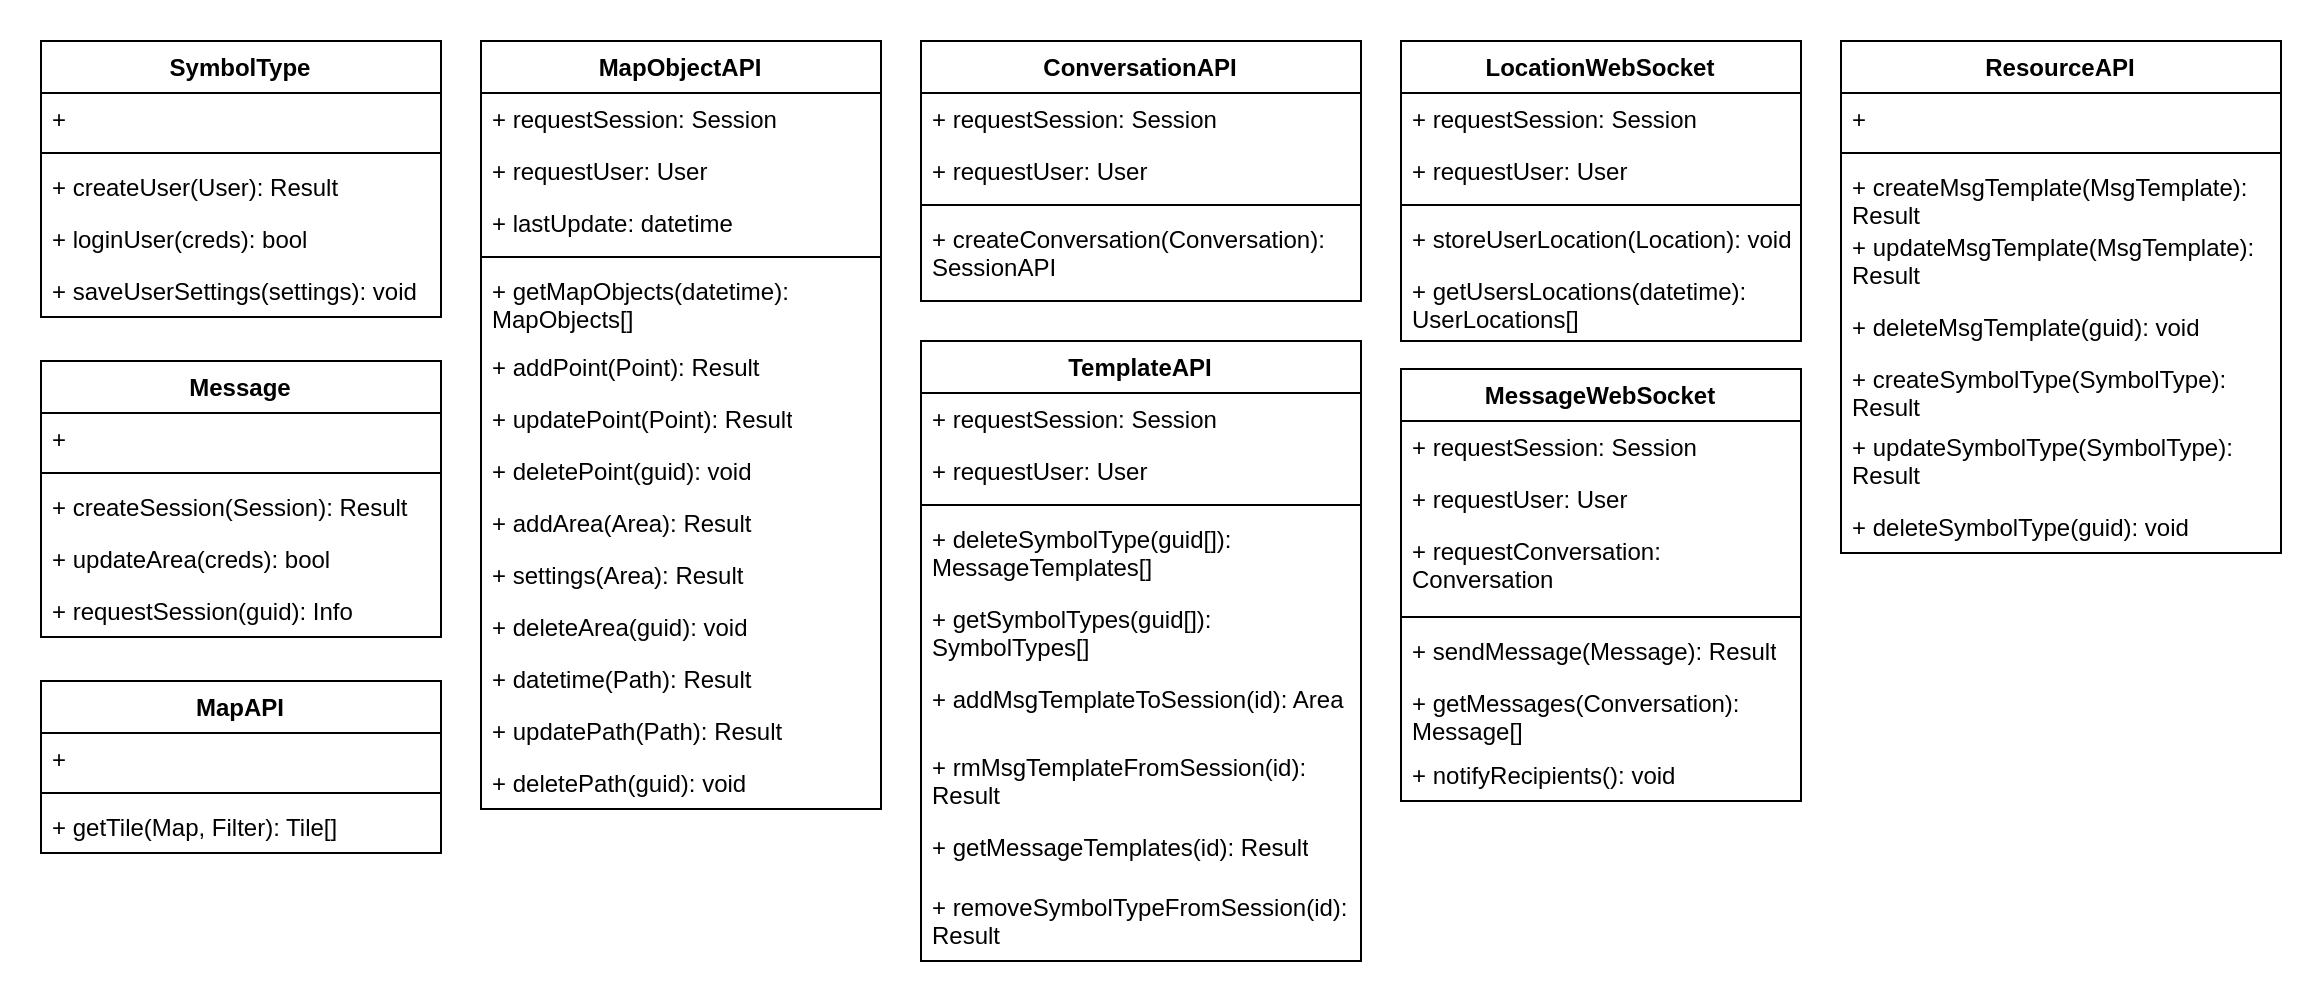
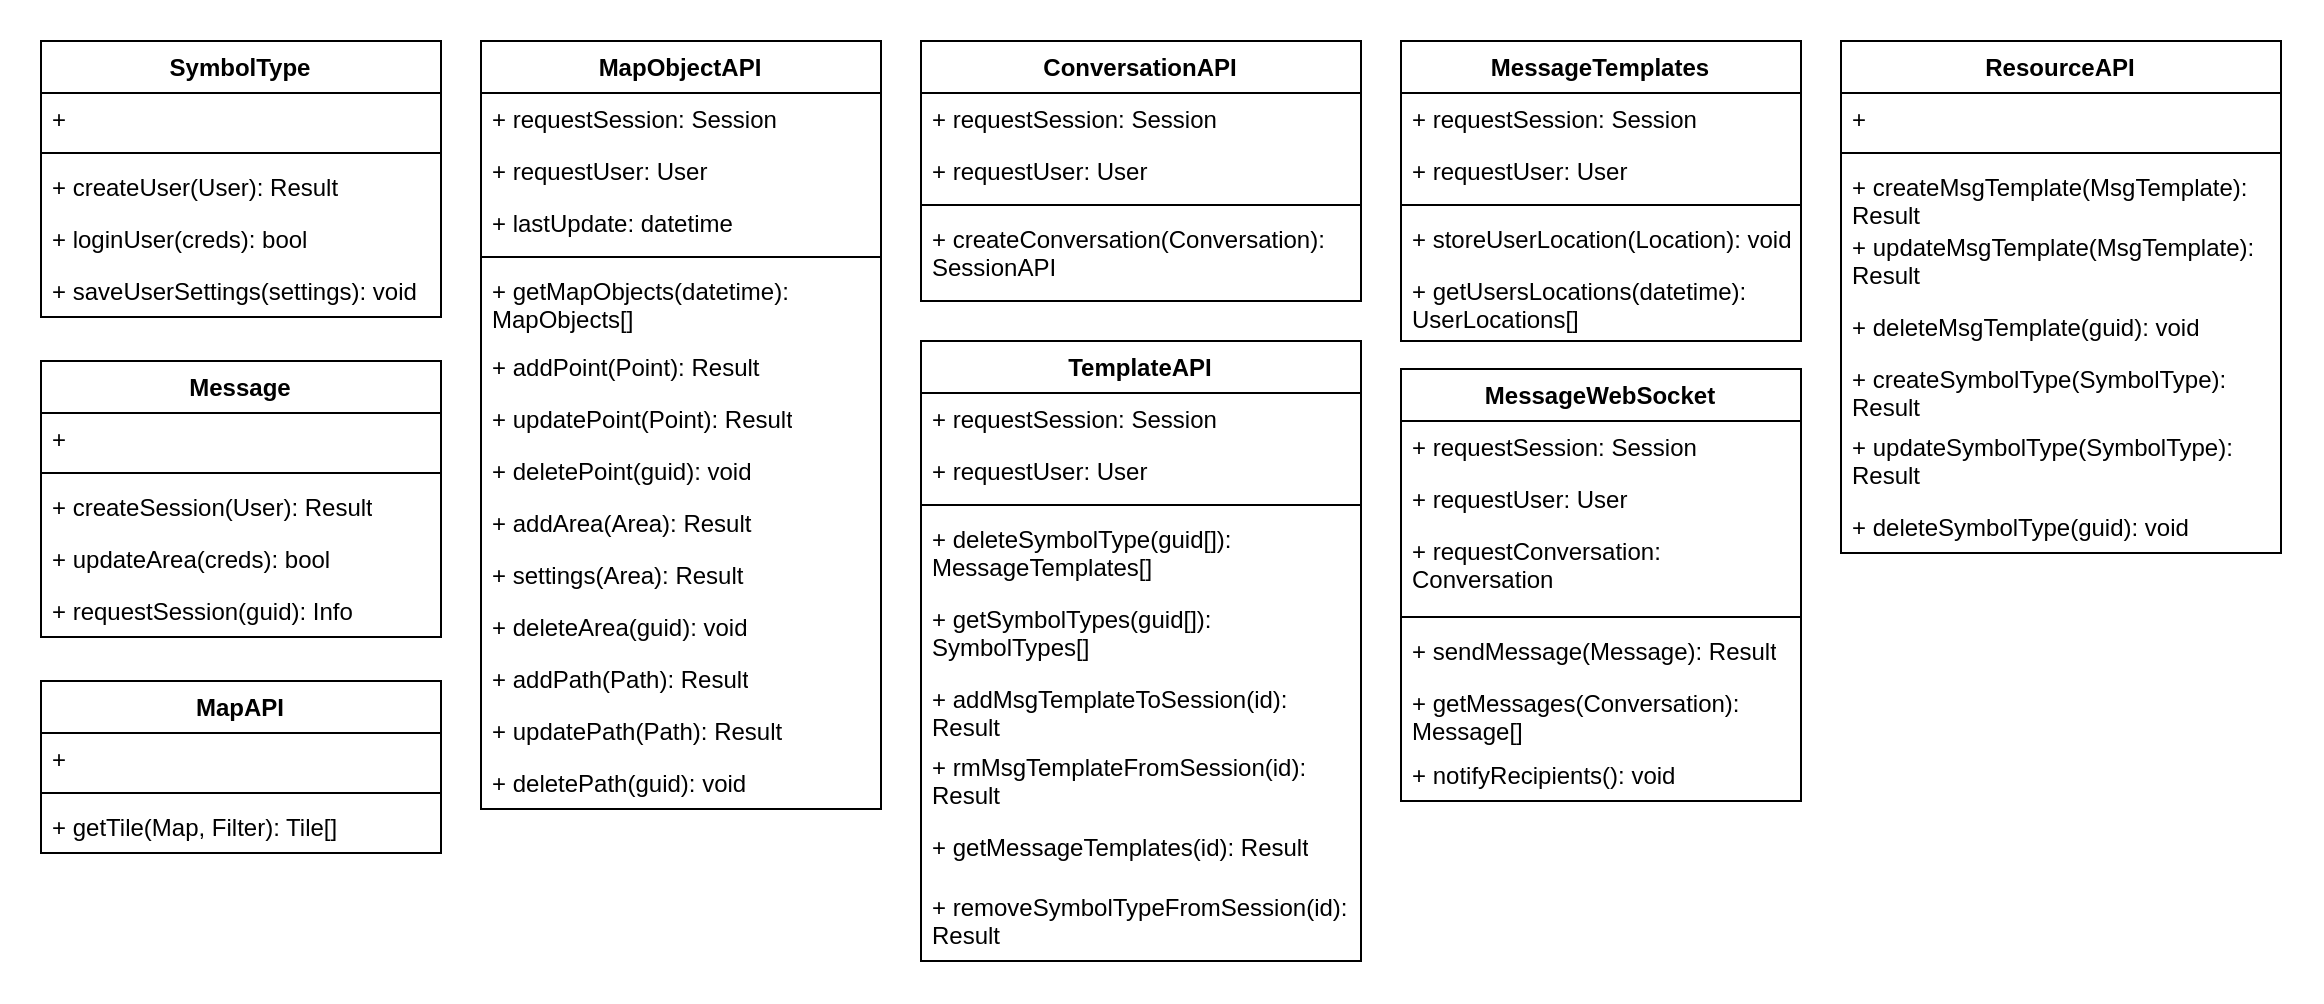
node "LocationWebSocket": label "LocationWebSocket" -> "MessageTemplates"
node "+ createSession(Session): Result": label "+ createSession(Session): Result" -> "+ createSession(User): Result"
node "+ datetime(Path): Result": label "+ datetime(Path): Result" -> "+ addPath(Path): Result"
node "+ addMsgTemplateToSession(id): Area": label "+ addMsgTemplateToSession(id): Area" -> "+ addMsgTemplateToSession(id): Result"
